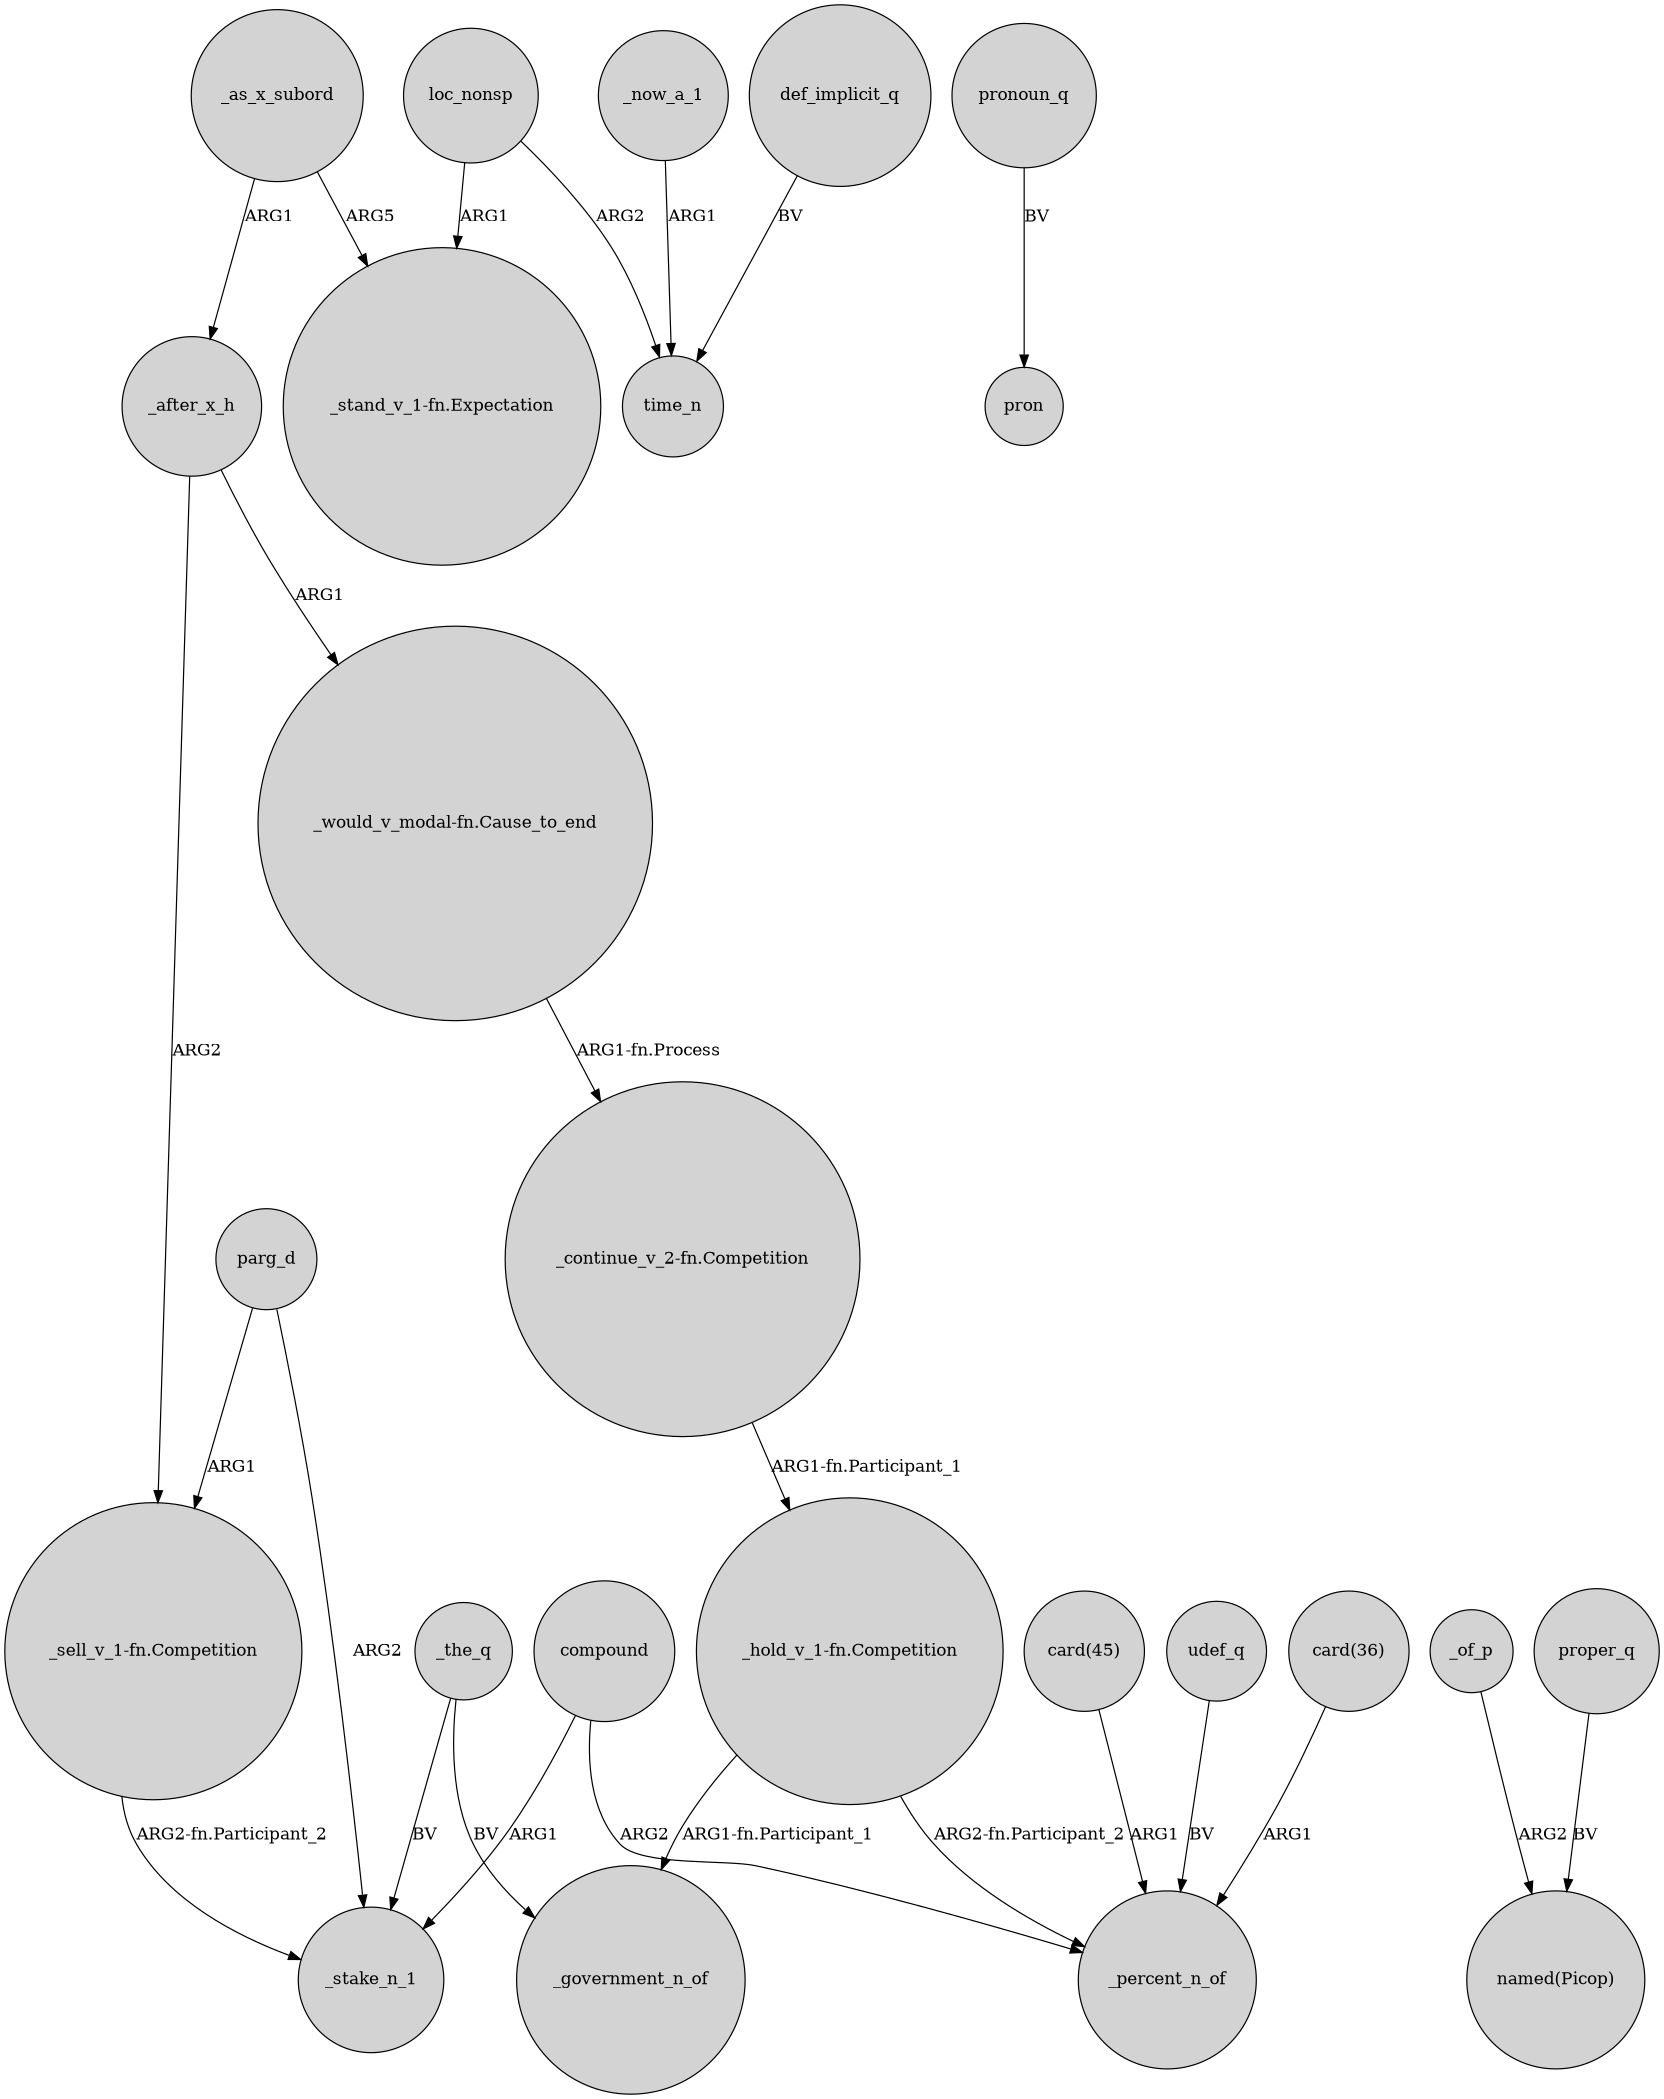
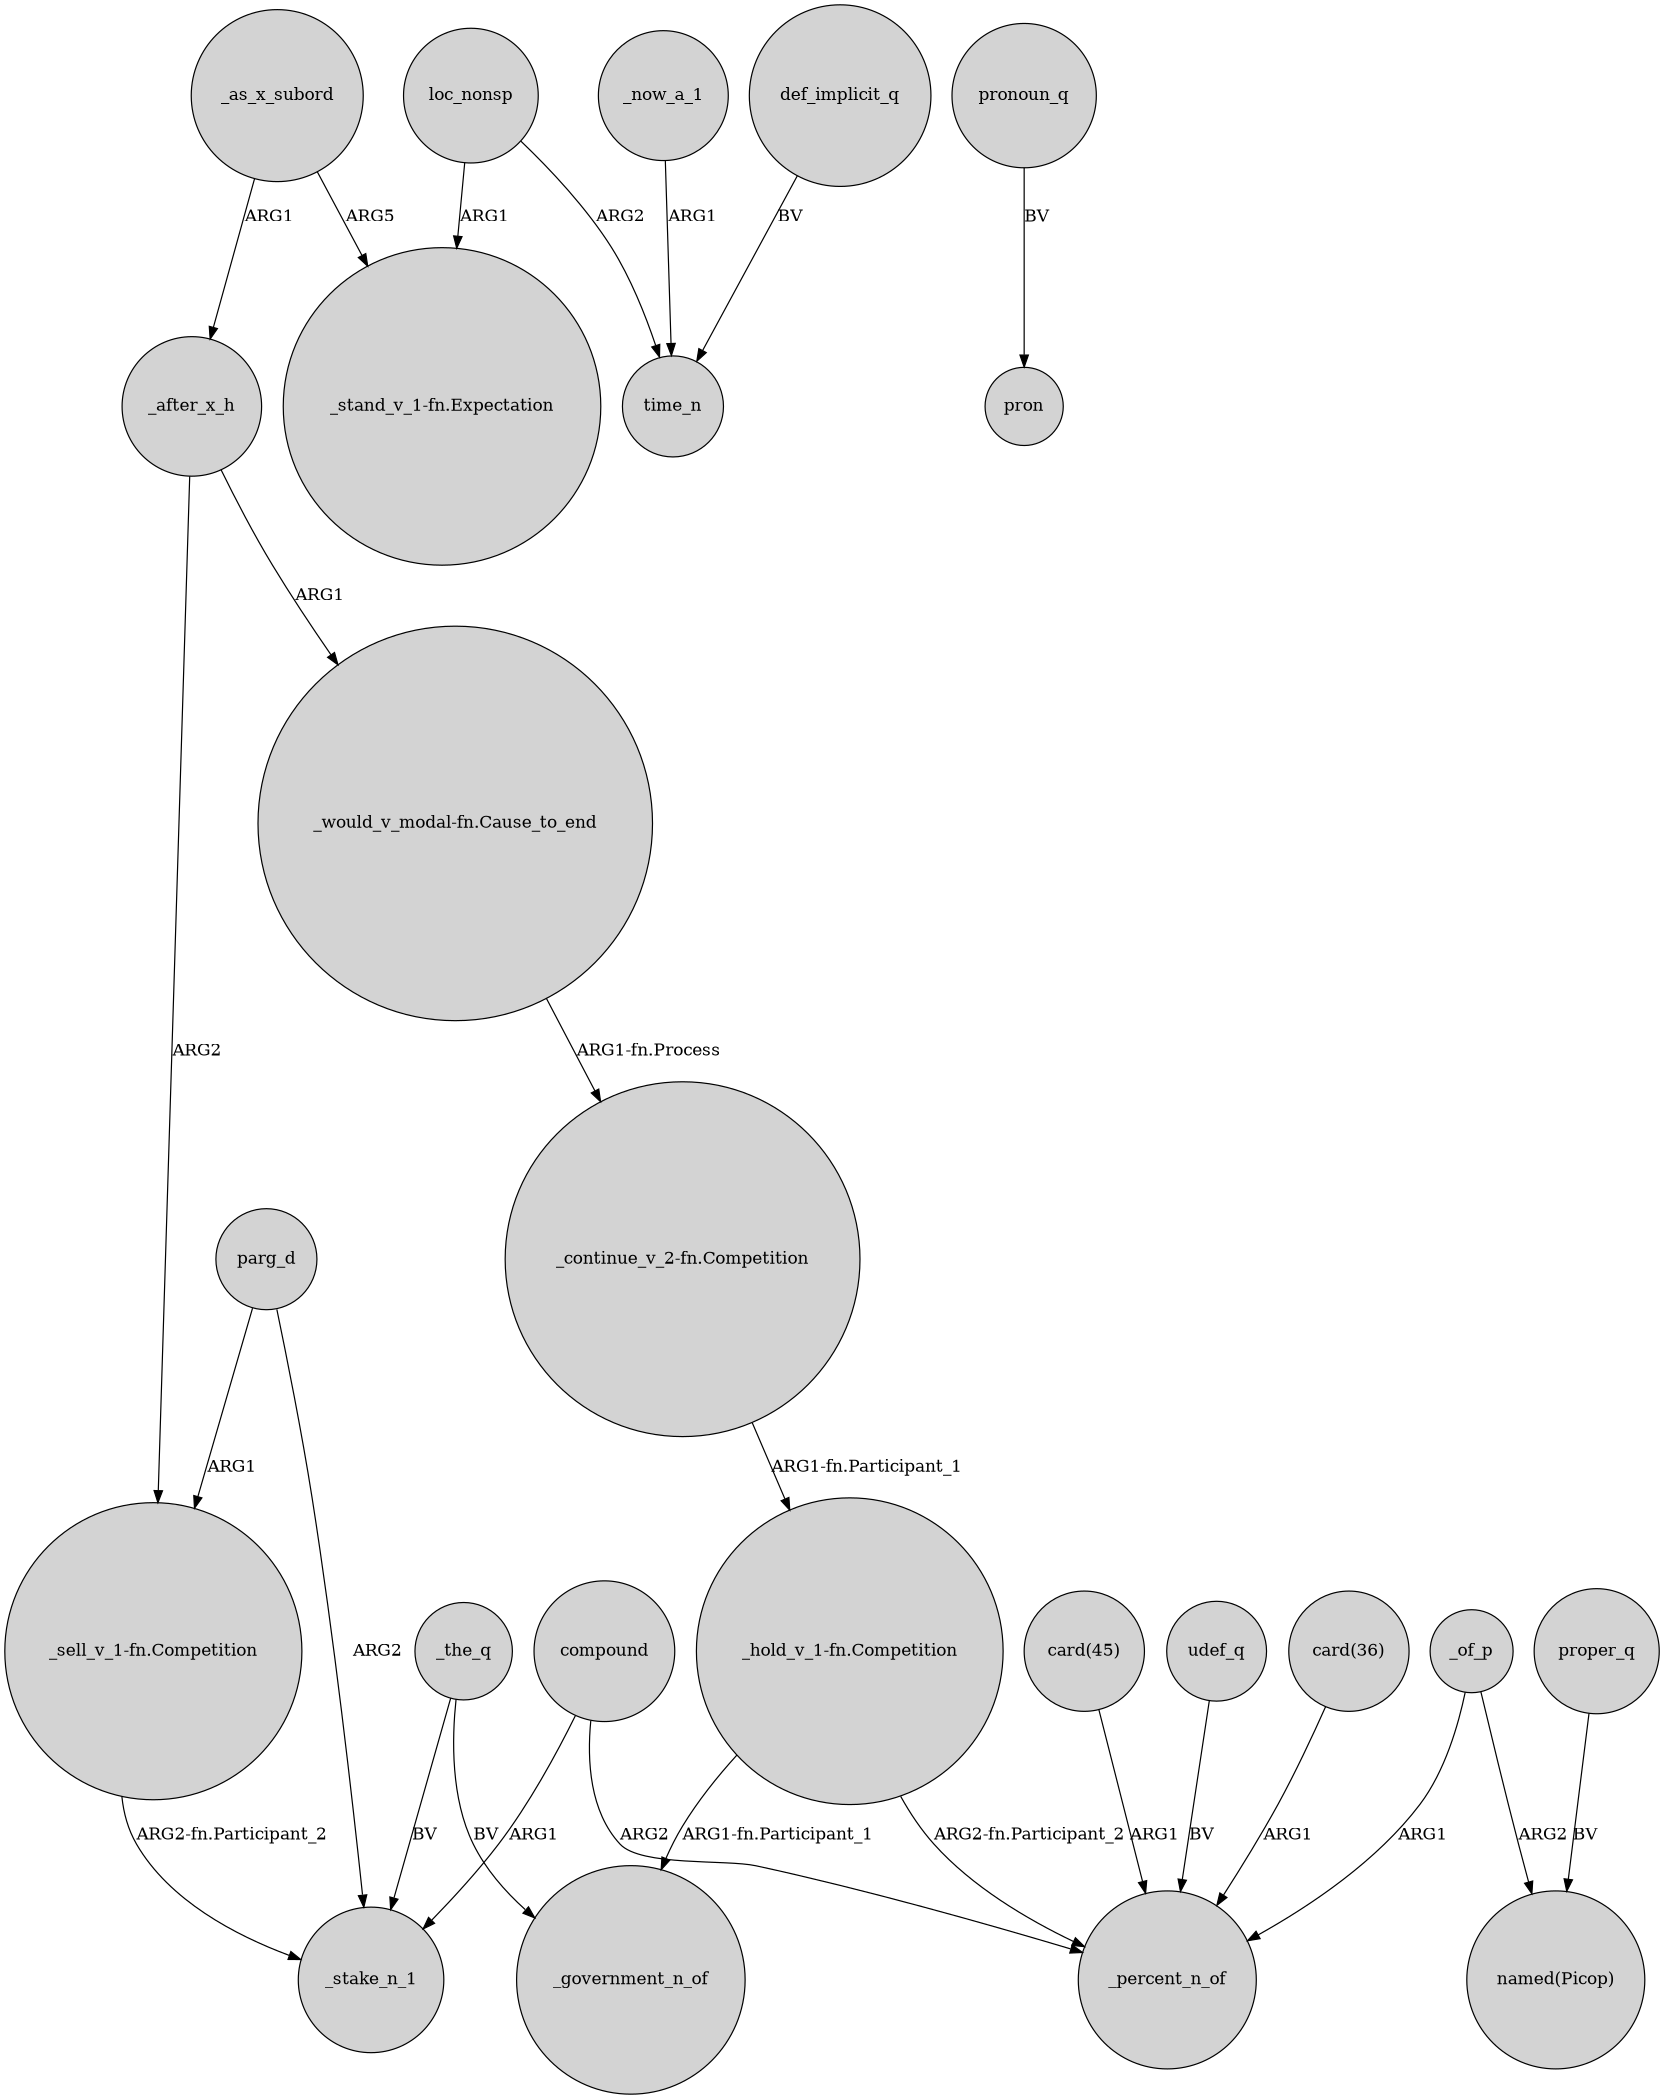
edge "_of_p" -> "_percent_n_of": added, label "ARG1"
